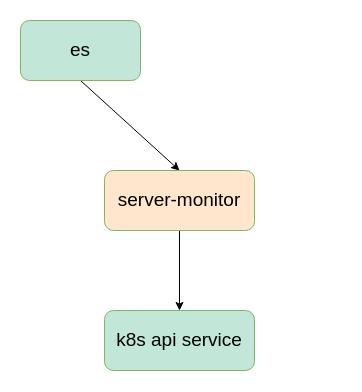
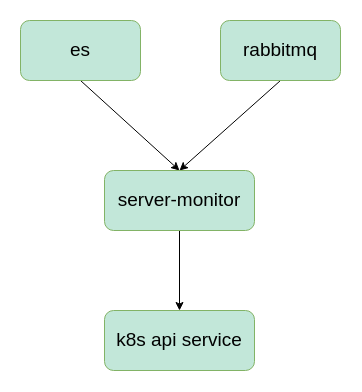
node "rabbitmq": added
edge "rabbitmq" -> "server-monitor": added
node "server-monitor": fillcolor #ffe6cc -> #c2e7d9
